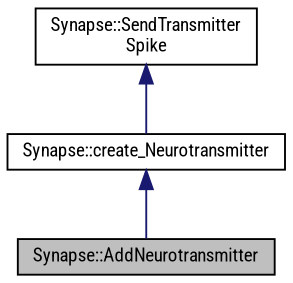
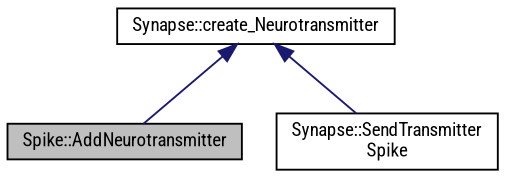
edge "Synapse::create_Neurotransmitter" -> "Synapse::SendTransmitter Spike": reversed
node "Synapse::AddNeurotransmitter": label "Synapse::AddNeurotransmitter" -> "Spike::AddNeurotransmitter"
